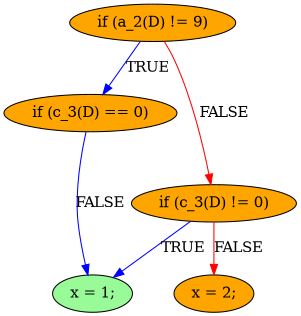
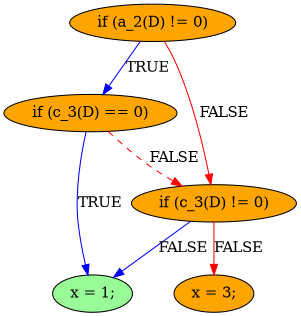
node "if (a_2(D) != 9)": label "if (a_2(D) != 9)" -> "if (a_2(D) != 0)"
edge "if (c_3(D) == 0)" -> "if (c_3(D) != 0)": added, label "FALSE"
edge "if (c_3(D) == 0)" -> "x = 1;": label "FALSE" -> "TRUE"
edge "if (c_3(D) != 0)" -> "x = 1;": label "TRUE" -> "FALSE"
node "x = 2;": label "x = 2;" -> "x = 3;"
